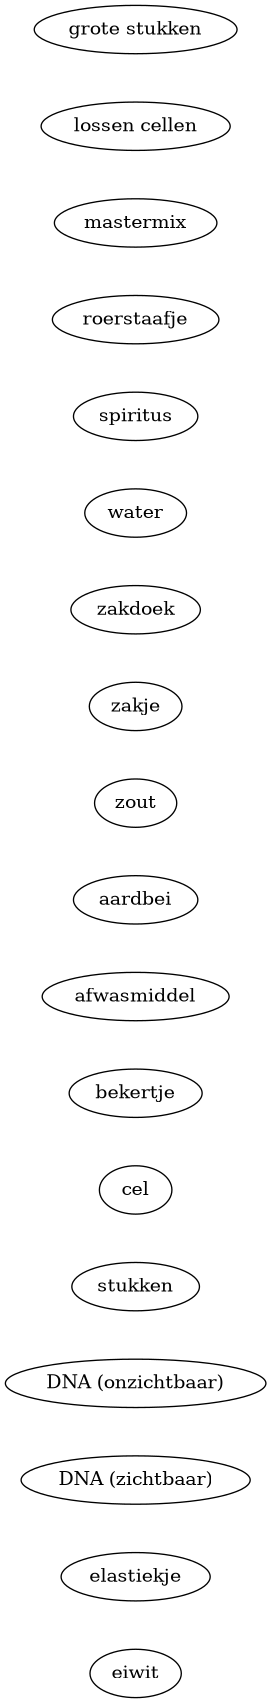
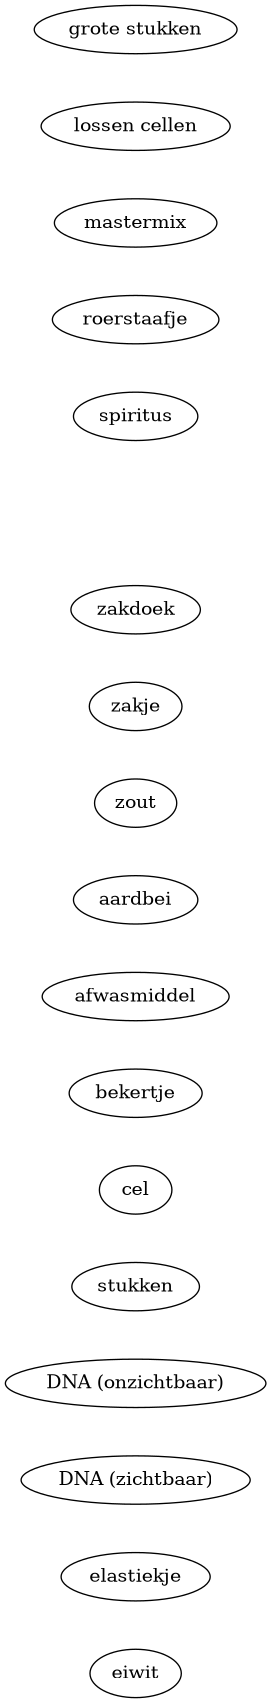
node "water": removed
